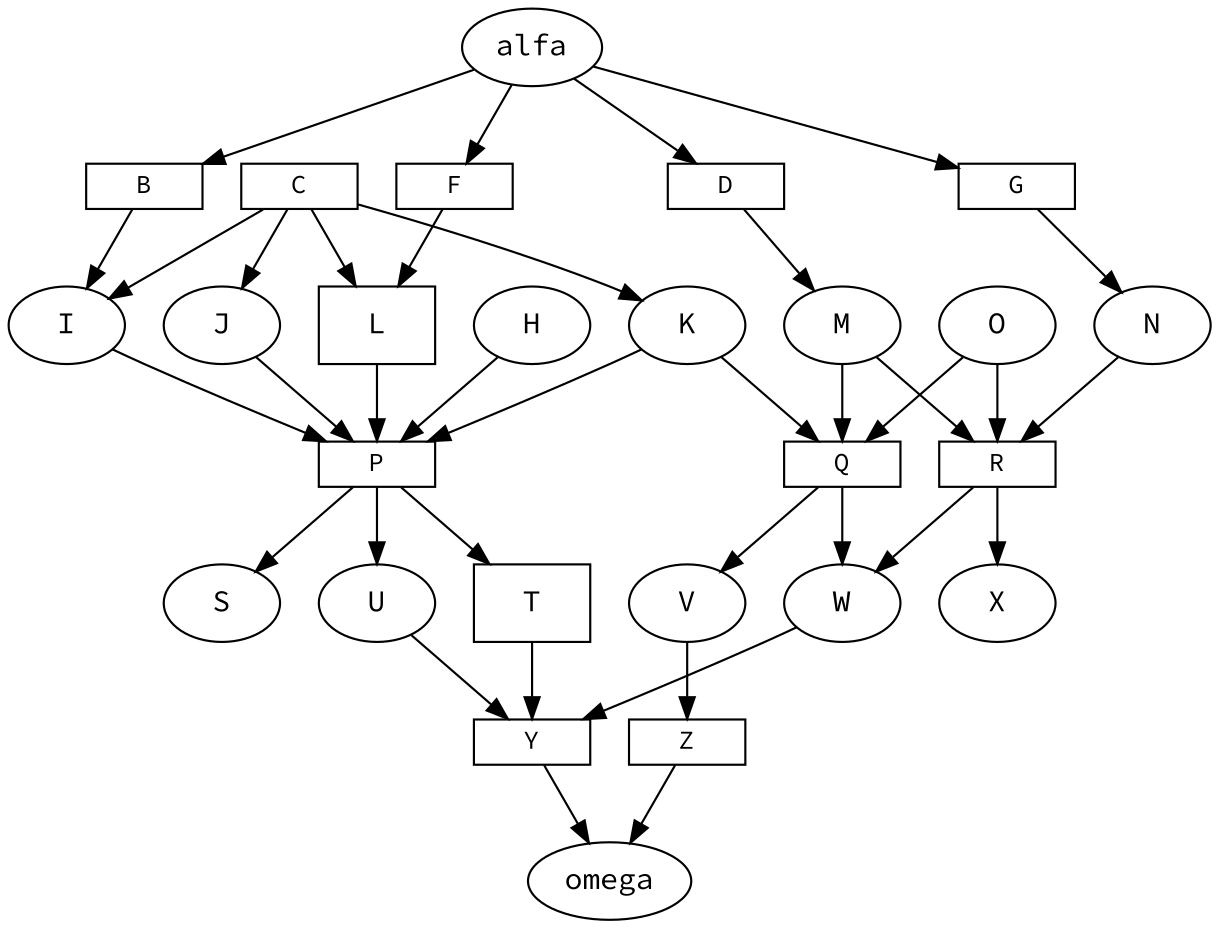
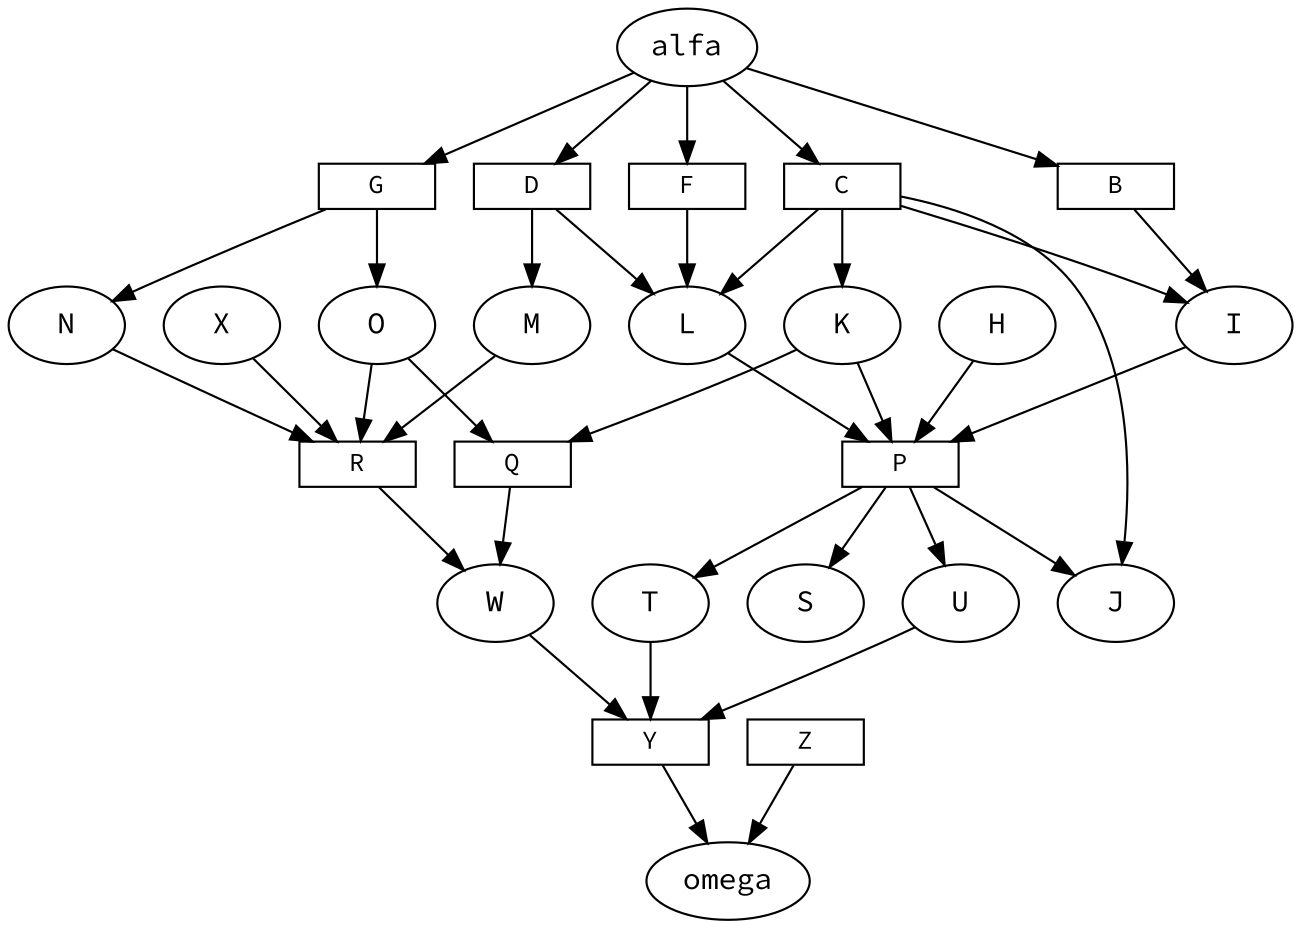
edge "alfa" -> "C": added
edge "G" -> "O": added
edge "D" -> "L": added
node "L": shape box -> ellipse
edge "J" -> "P": reversed
edge "M" -> "Q": removed
edge "R" -> "X": reversed
node "T": shape box -> ellipse
node "V": removed
